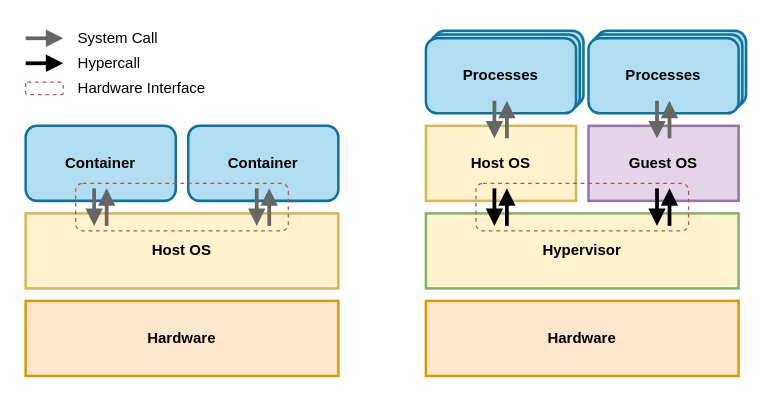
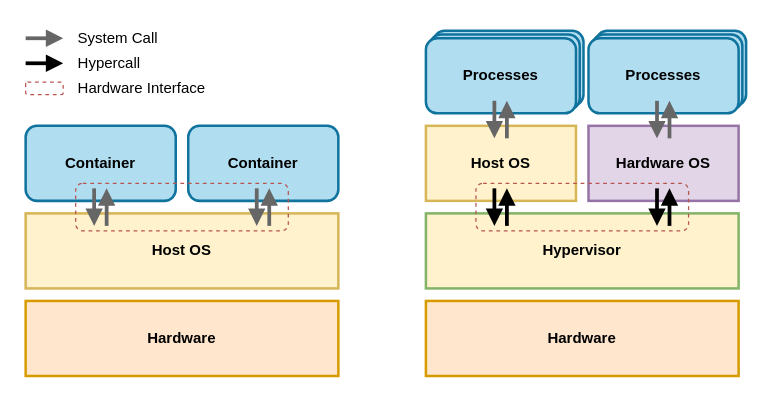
node "Guest OS": label "Guest OS" -> "Hardware OS"
